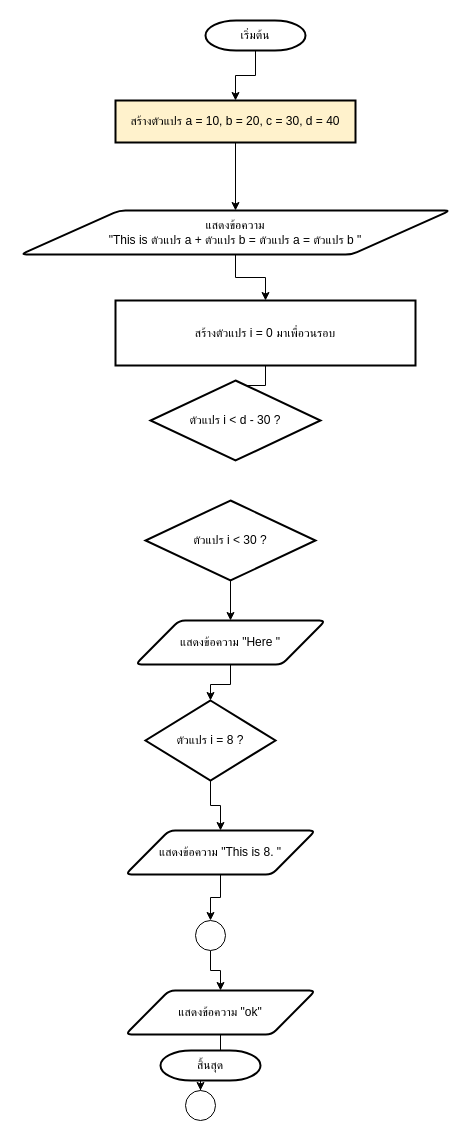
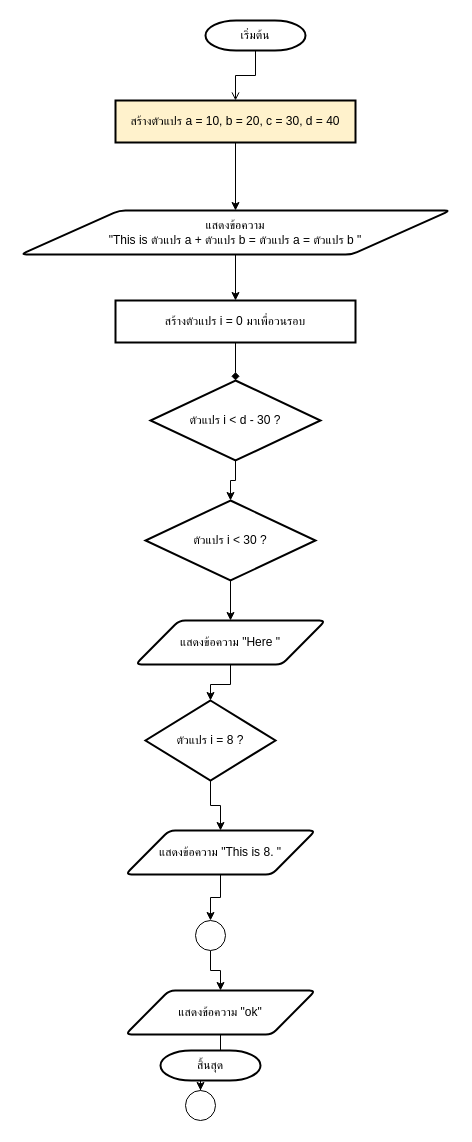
edge "เริ่มต้น" -> "สร้างตัวแปร a = 10, b = 20, c = 30, d = 40": arrowhead classic -> open
node "สร้างตัวแปร i = 0 มาเพื่อวนรอบ": size 300x65 -> 240x42
edge "ตัวแปร i < d - 30 ?" -> "ตัวแปร i < 30 ?": added
